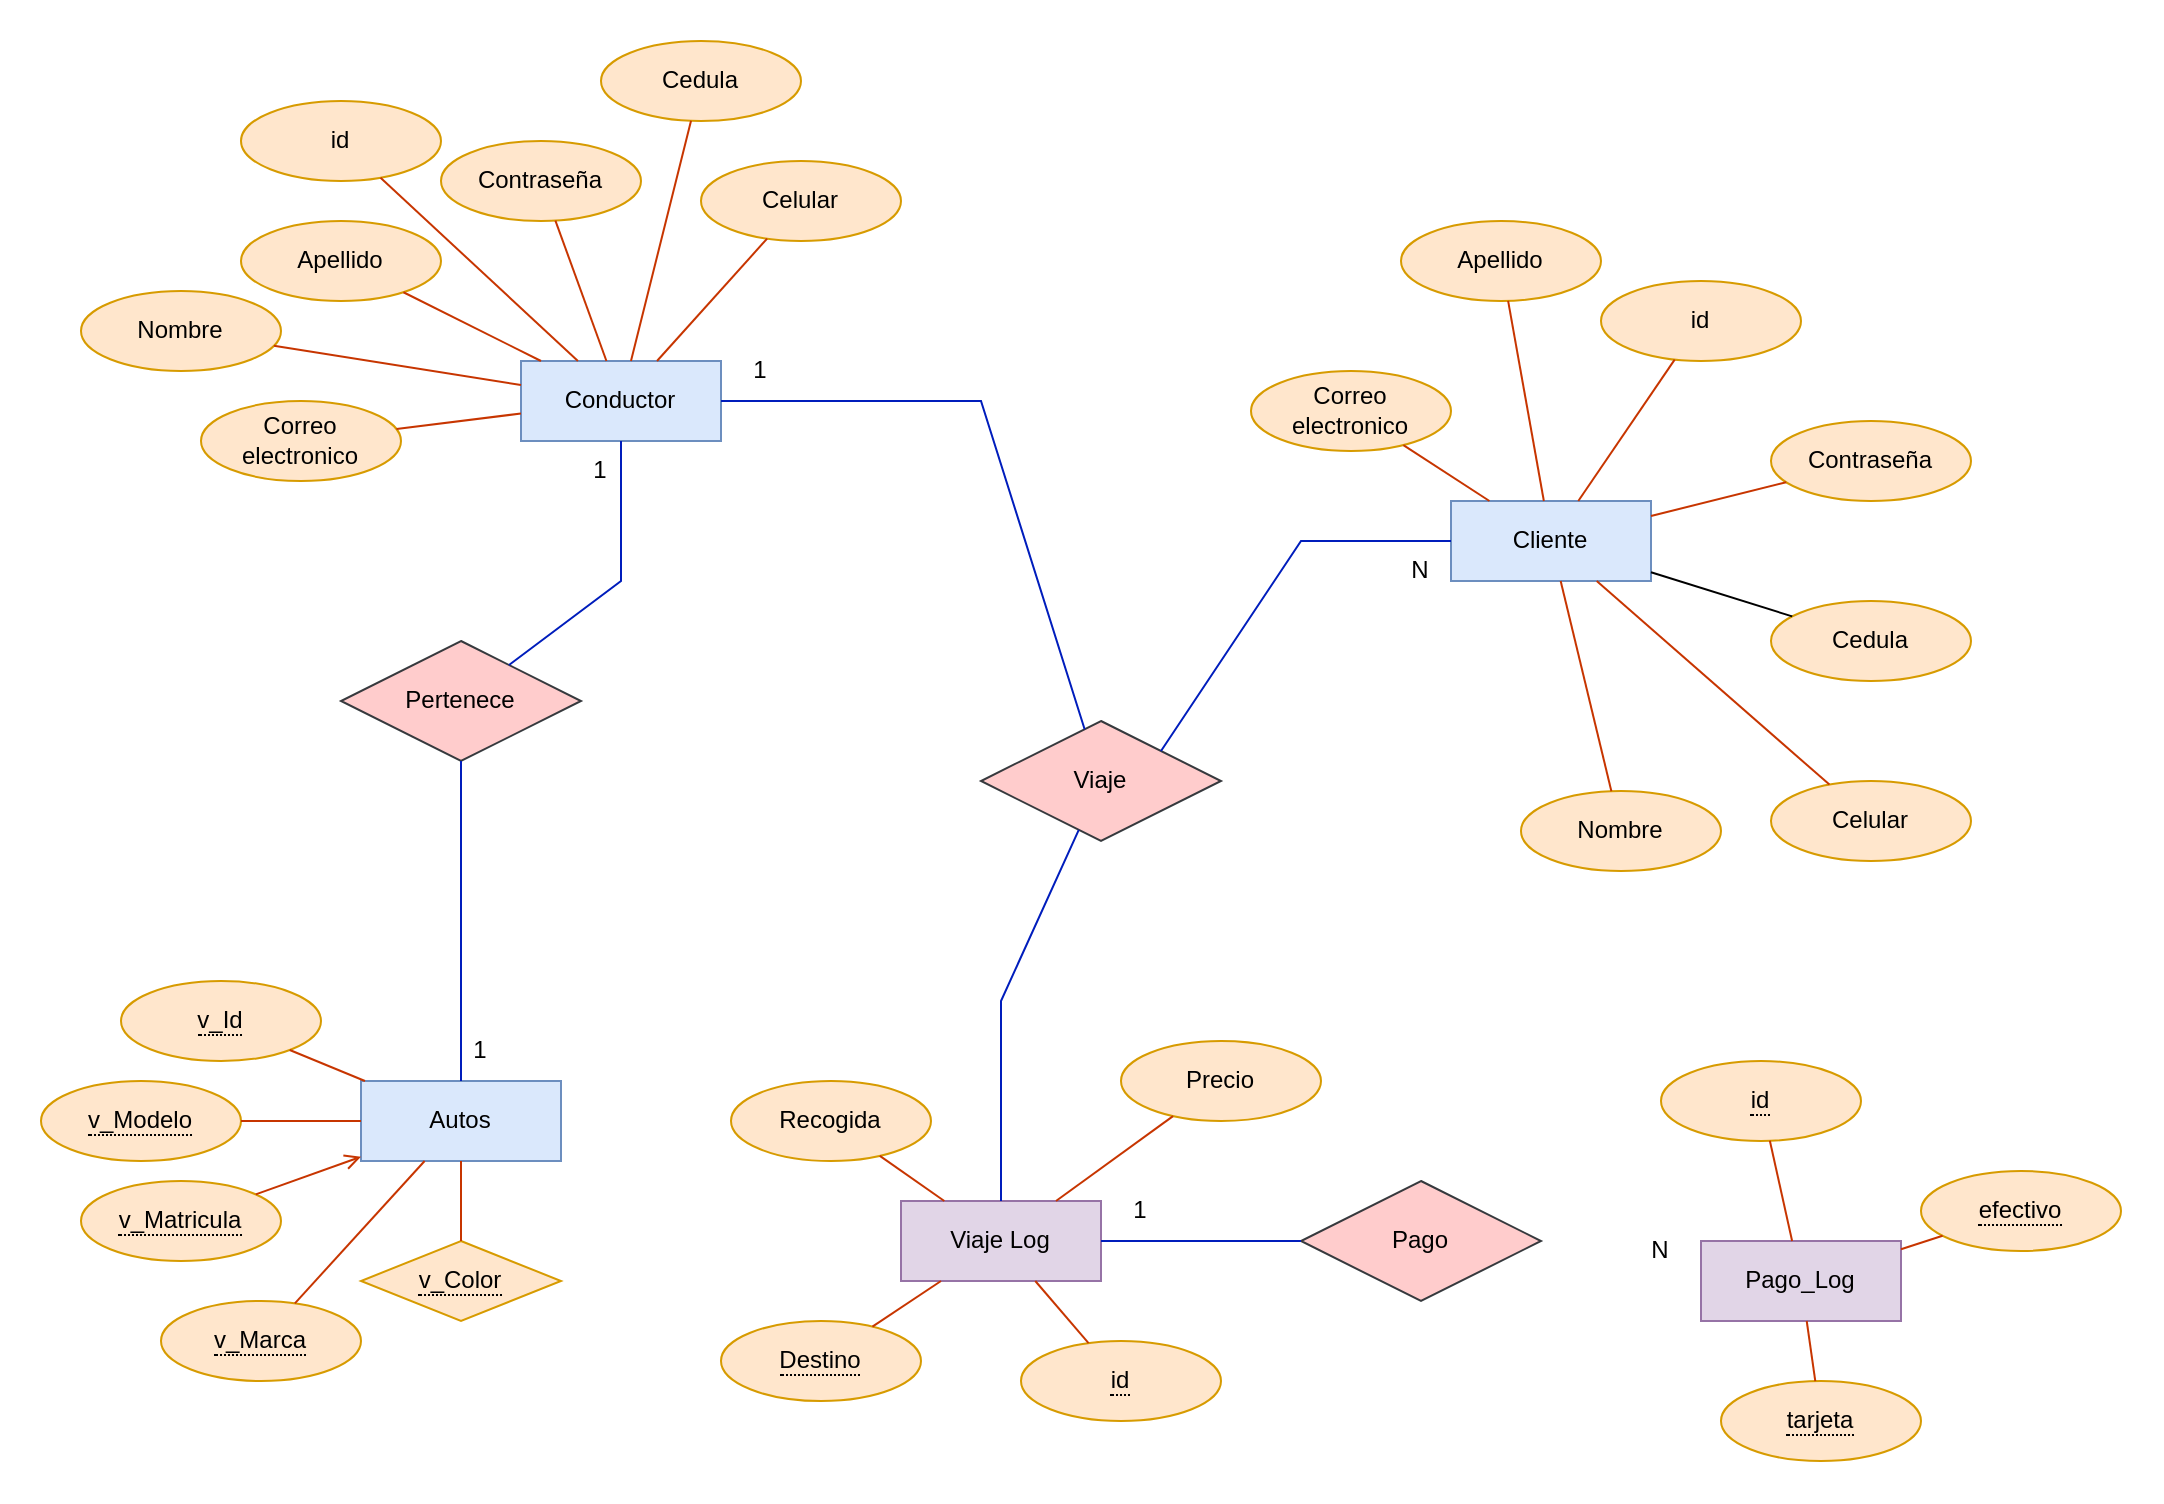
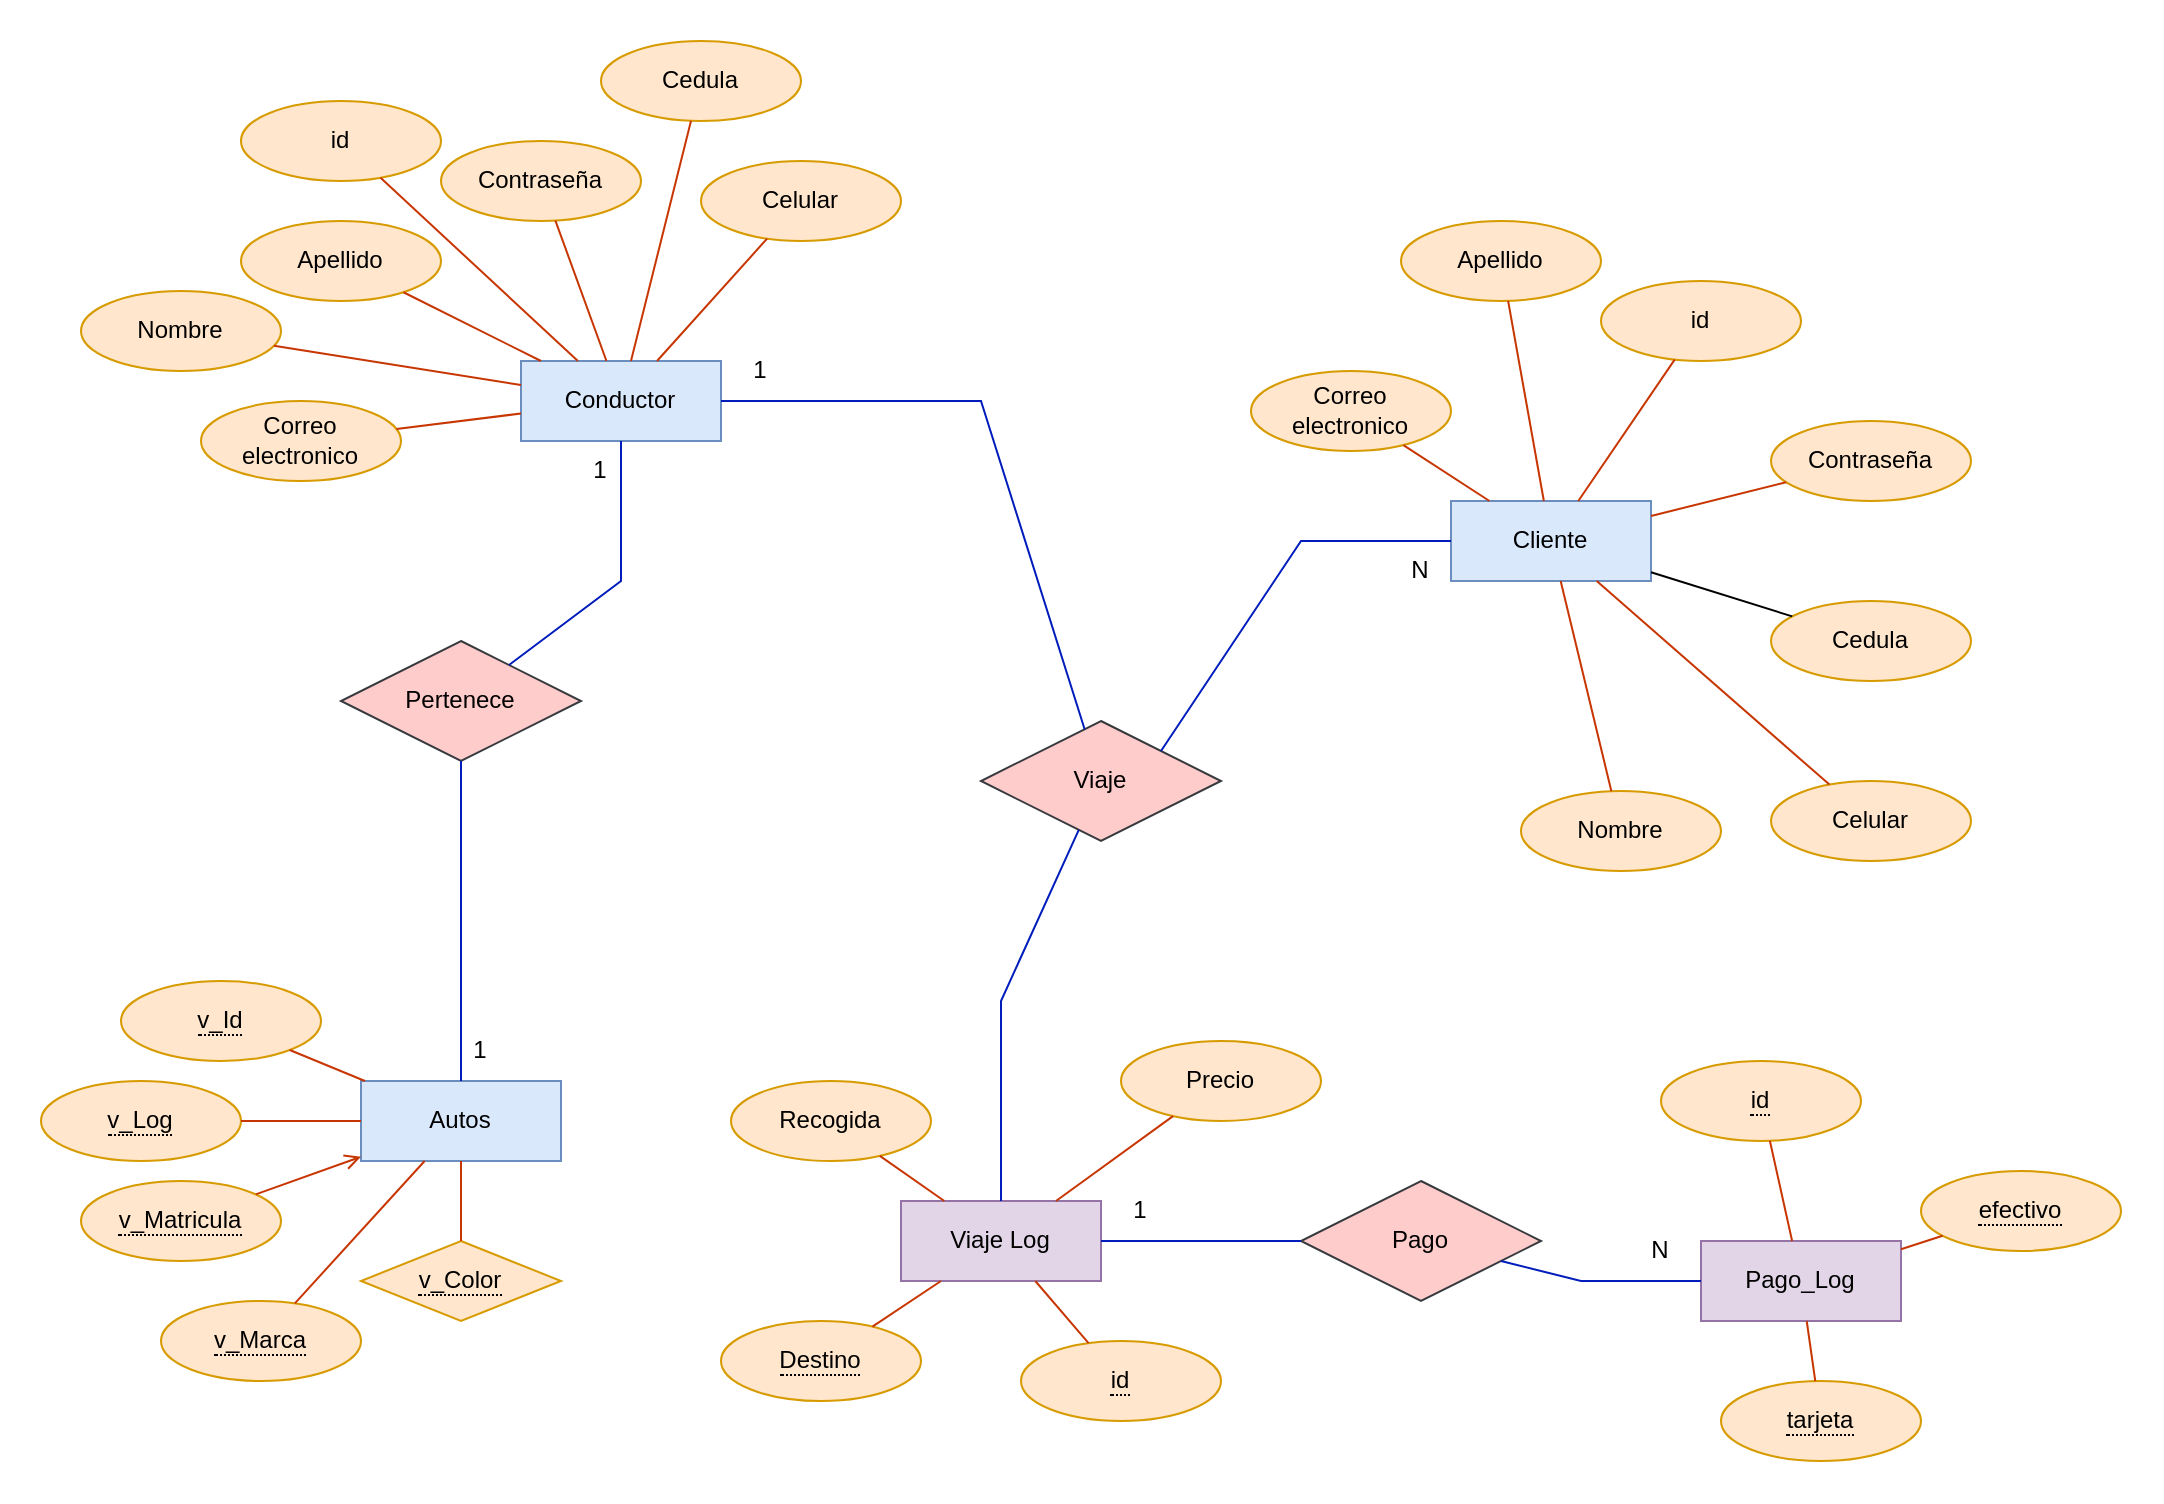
node "v_Modelo": label "v_Modelo" -> "v_Log"
edge "Pago" -- "Pago_Log": added
